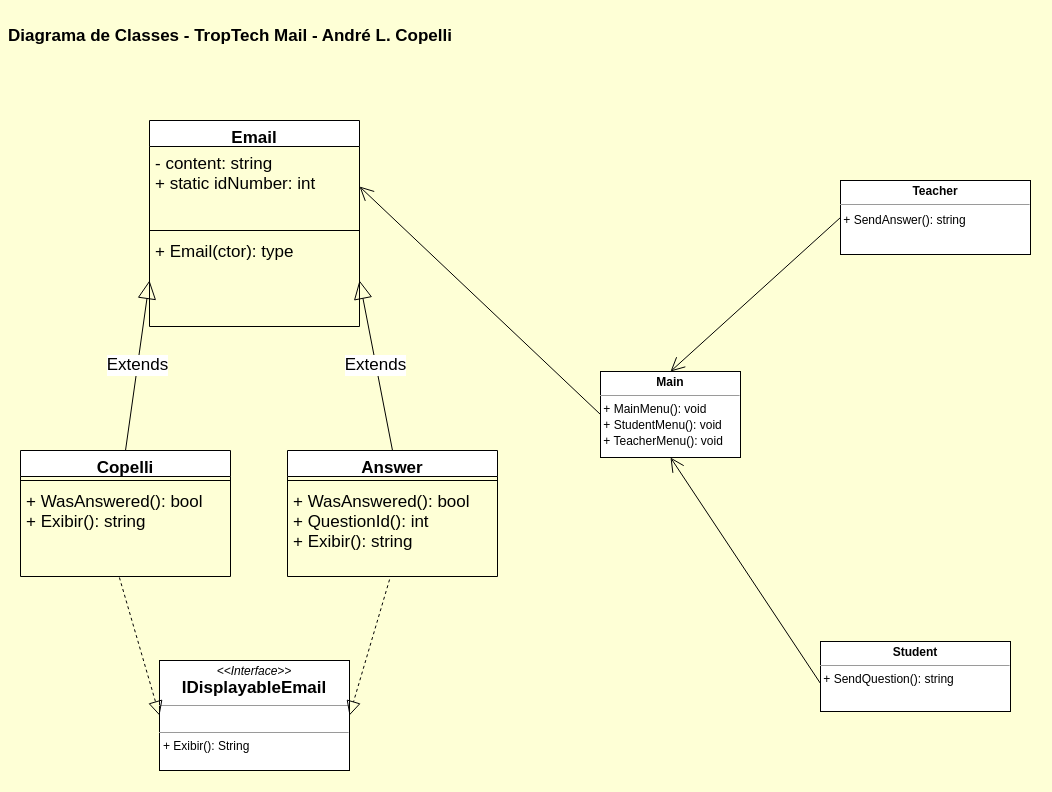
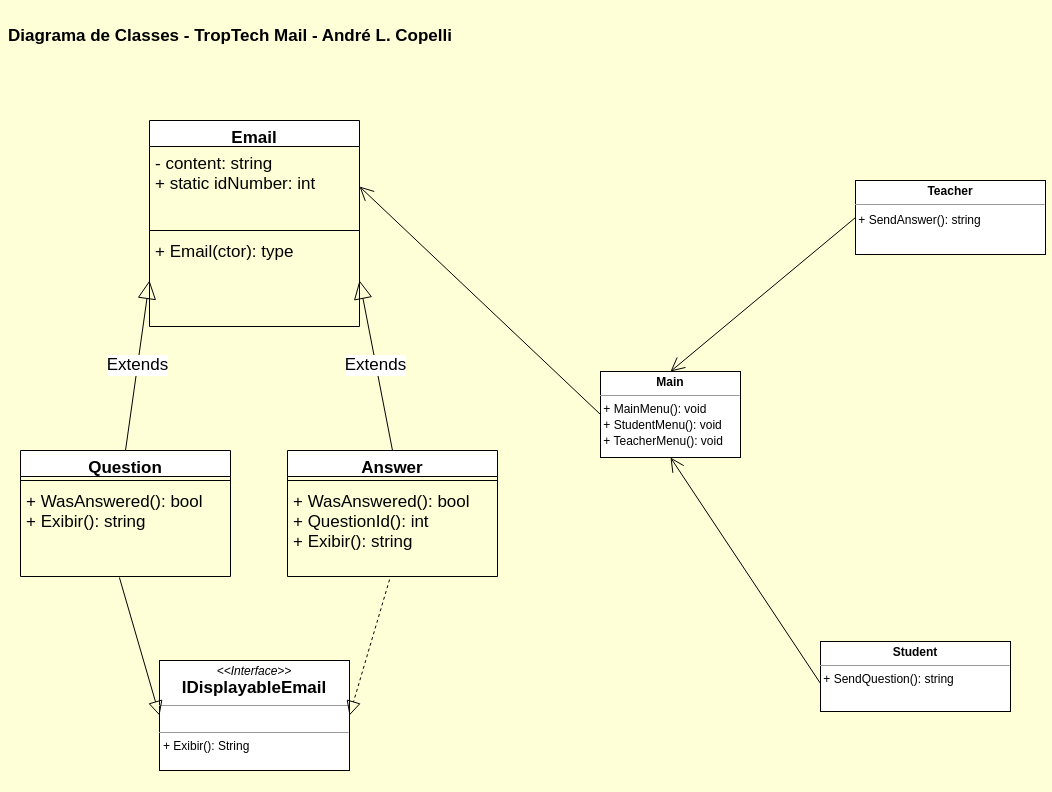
node "Teacher + SendAnswer(): string": moved (936, 218) -> (951, 218)
node "Copelli": label "Copelli" -> "Question"
edge "+ WasAnswered(): bool + Exibir(): string" -> "<<Interface>> IDisplayableEmail + Exibir(): String": style dashed -> solid
